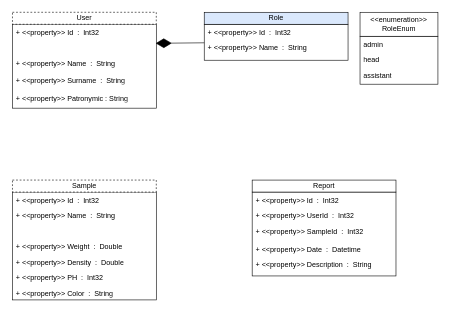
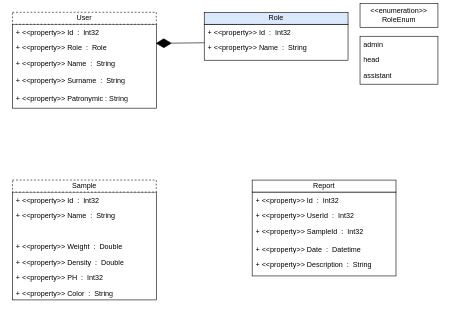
node "<<enumeration>> RoleEnum": moved (399, 24) -> (399, 15)
node "+ <<property>> Role : Role": added
